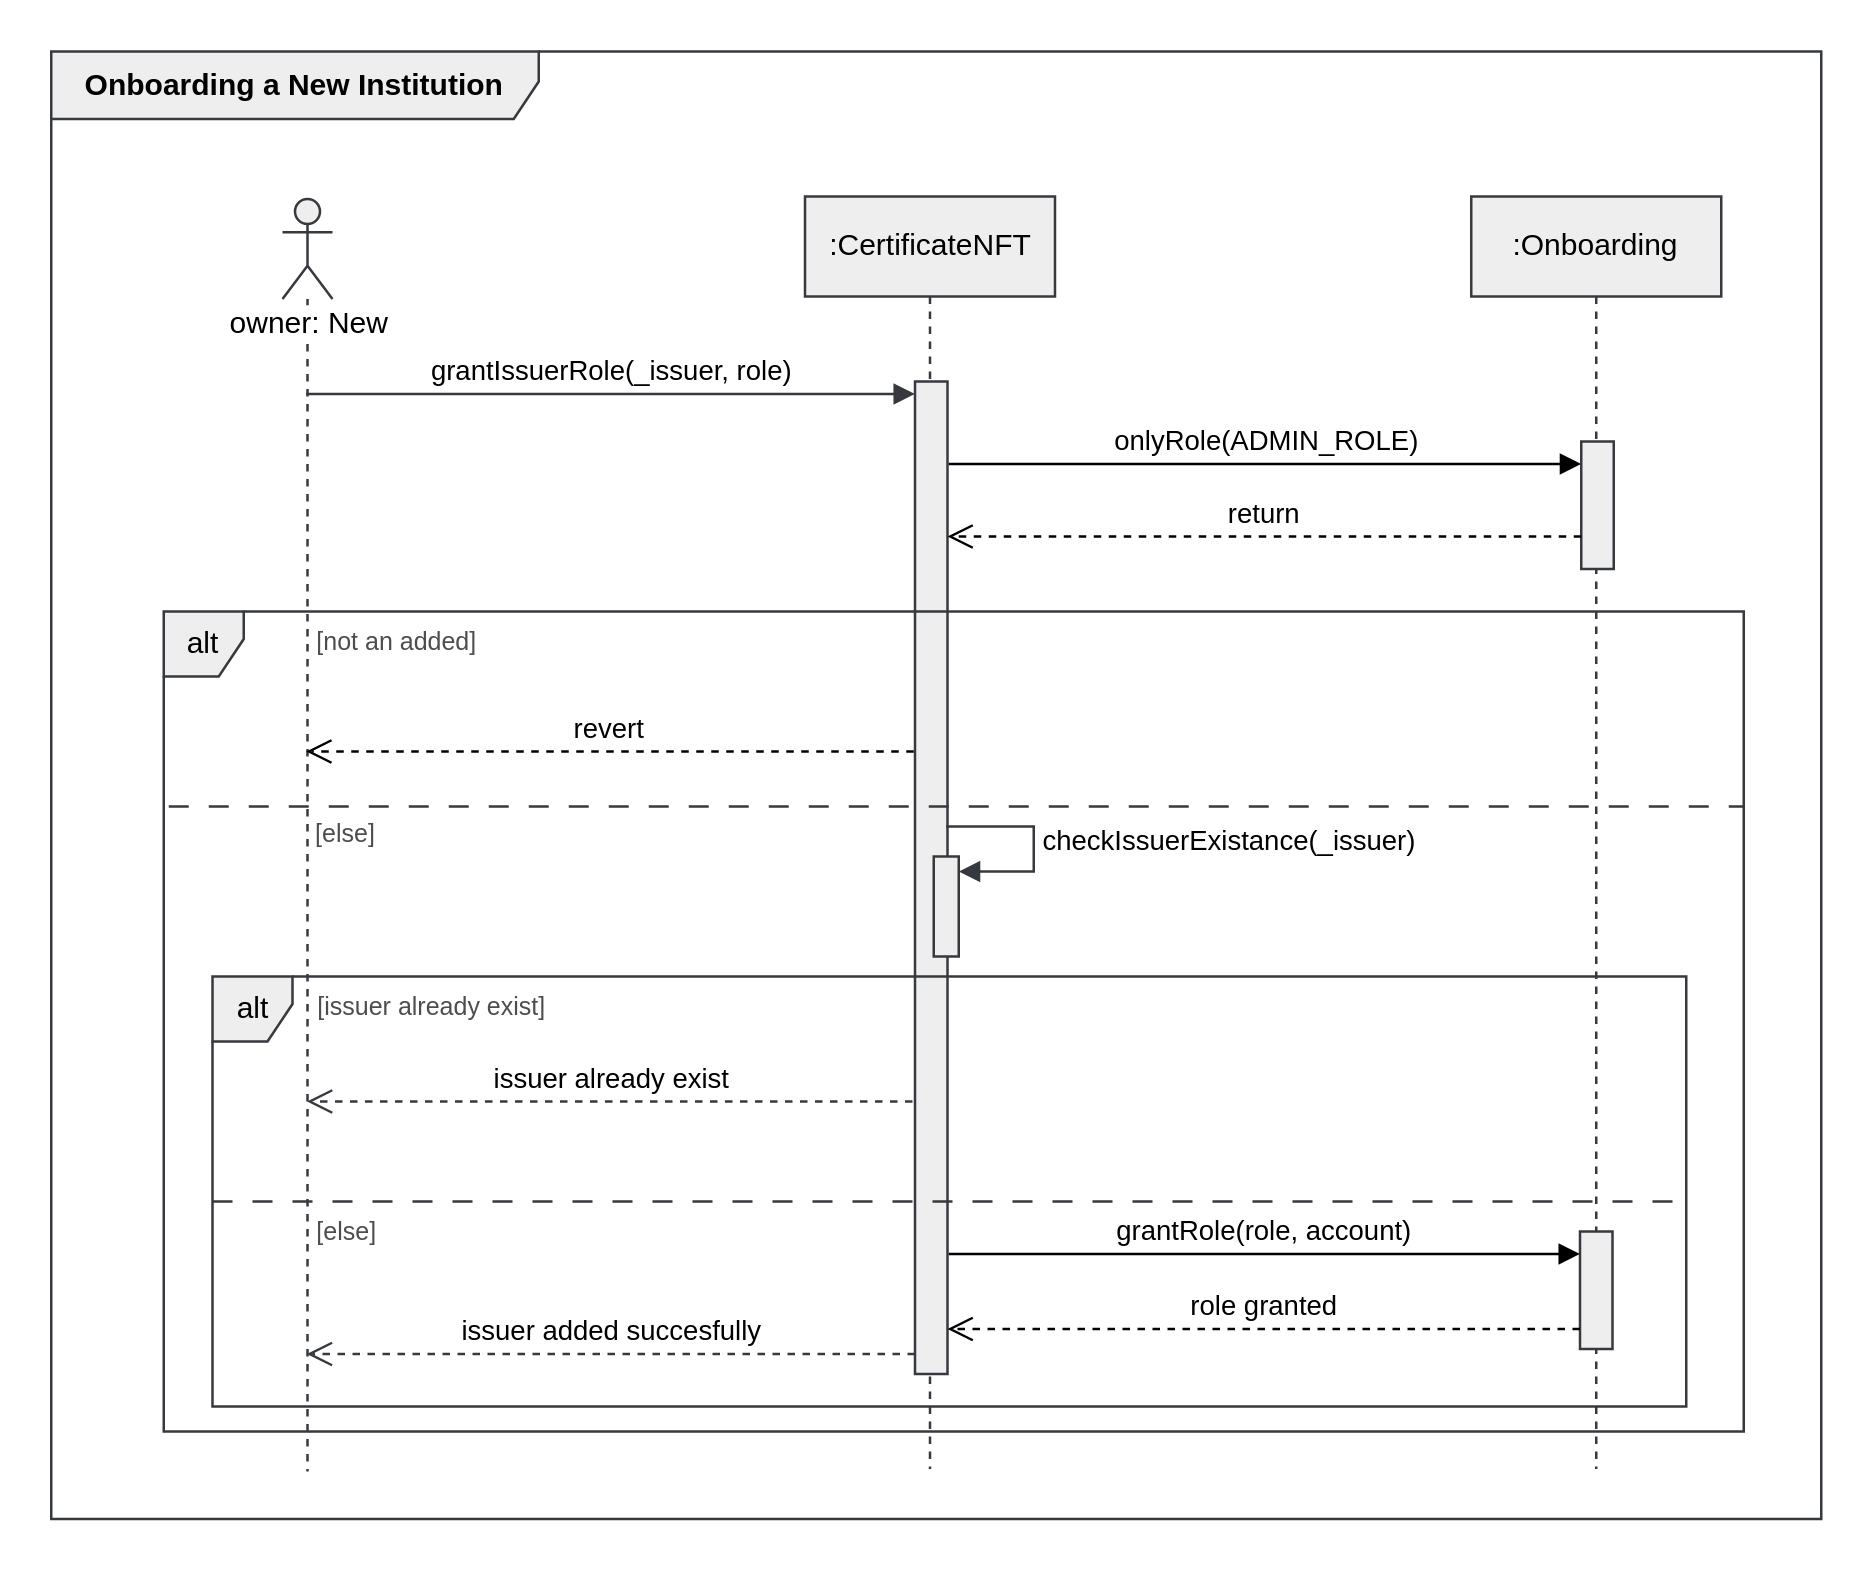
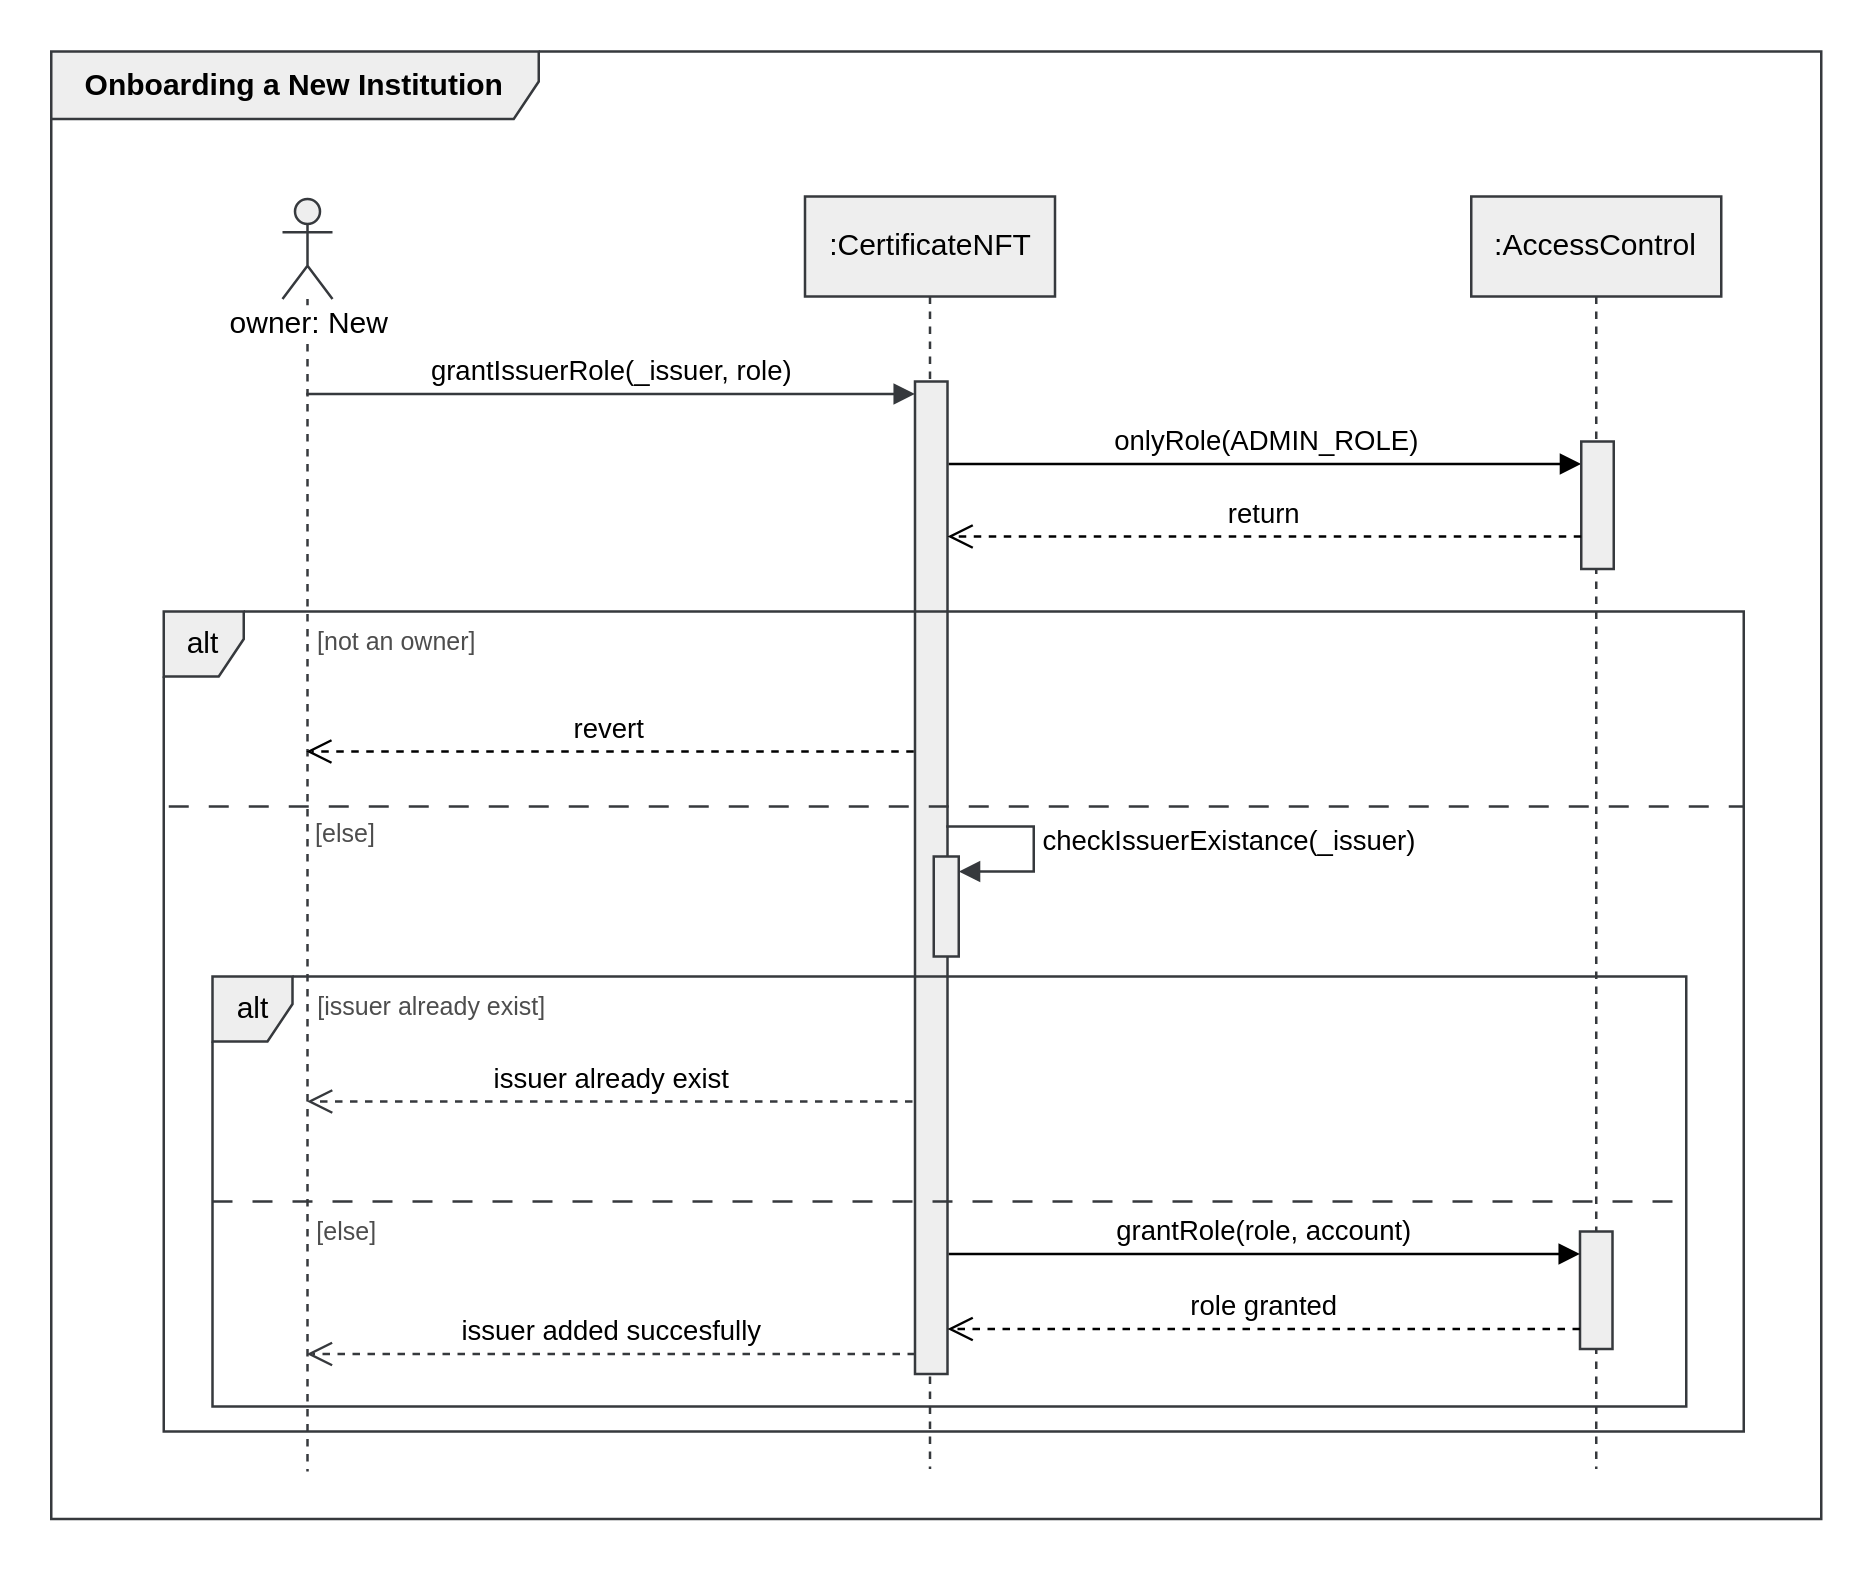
node ":Onboarding": label ":Onboarding" -> ":AccessControl"
node "[not an added]": label "[not an added]" -> "[not an owner]"
